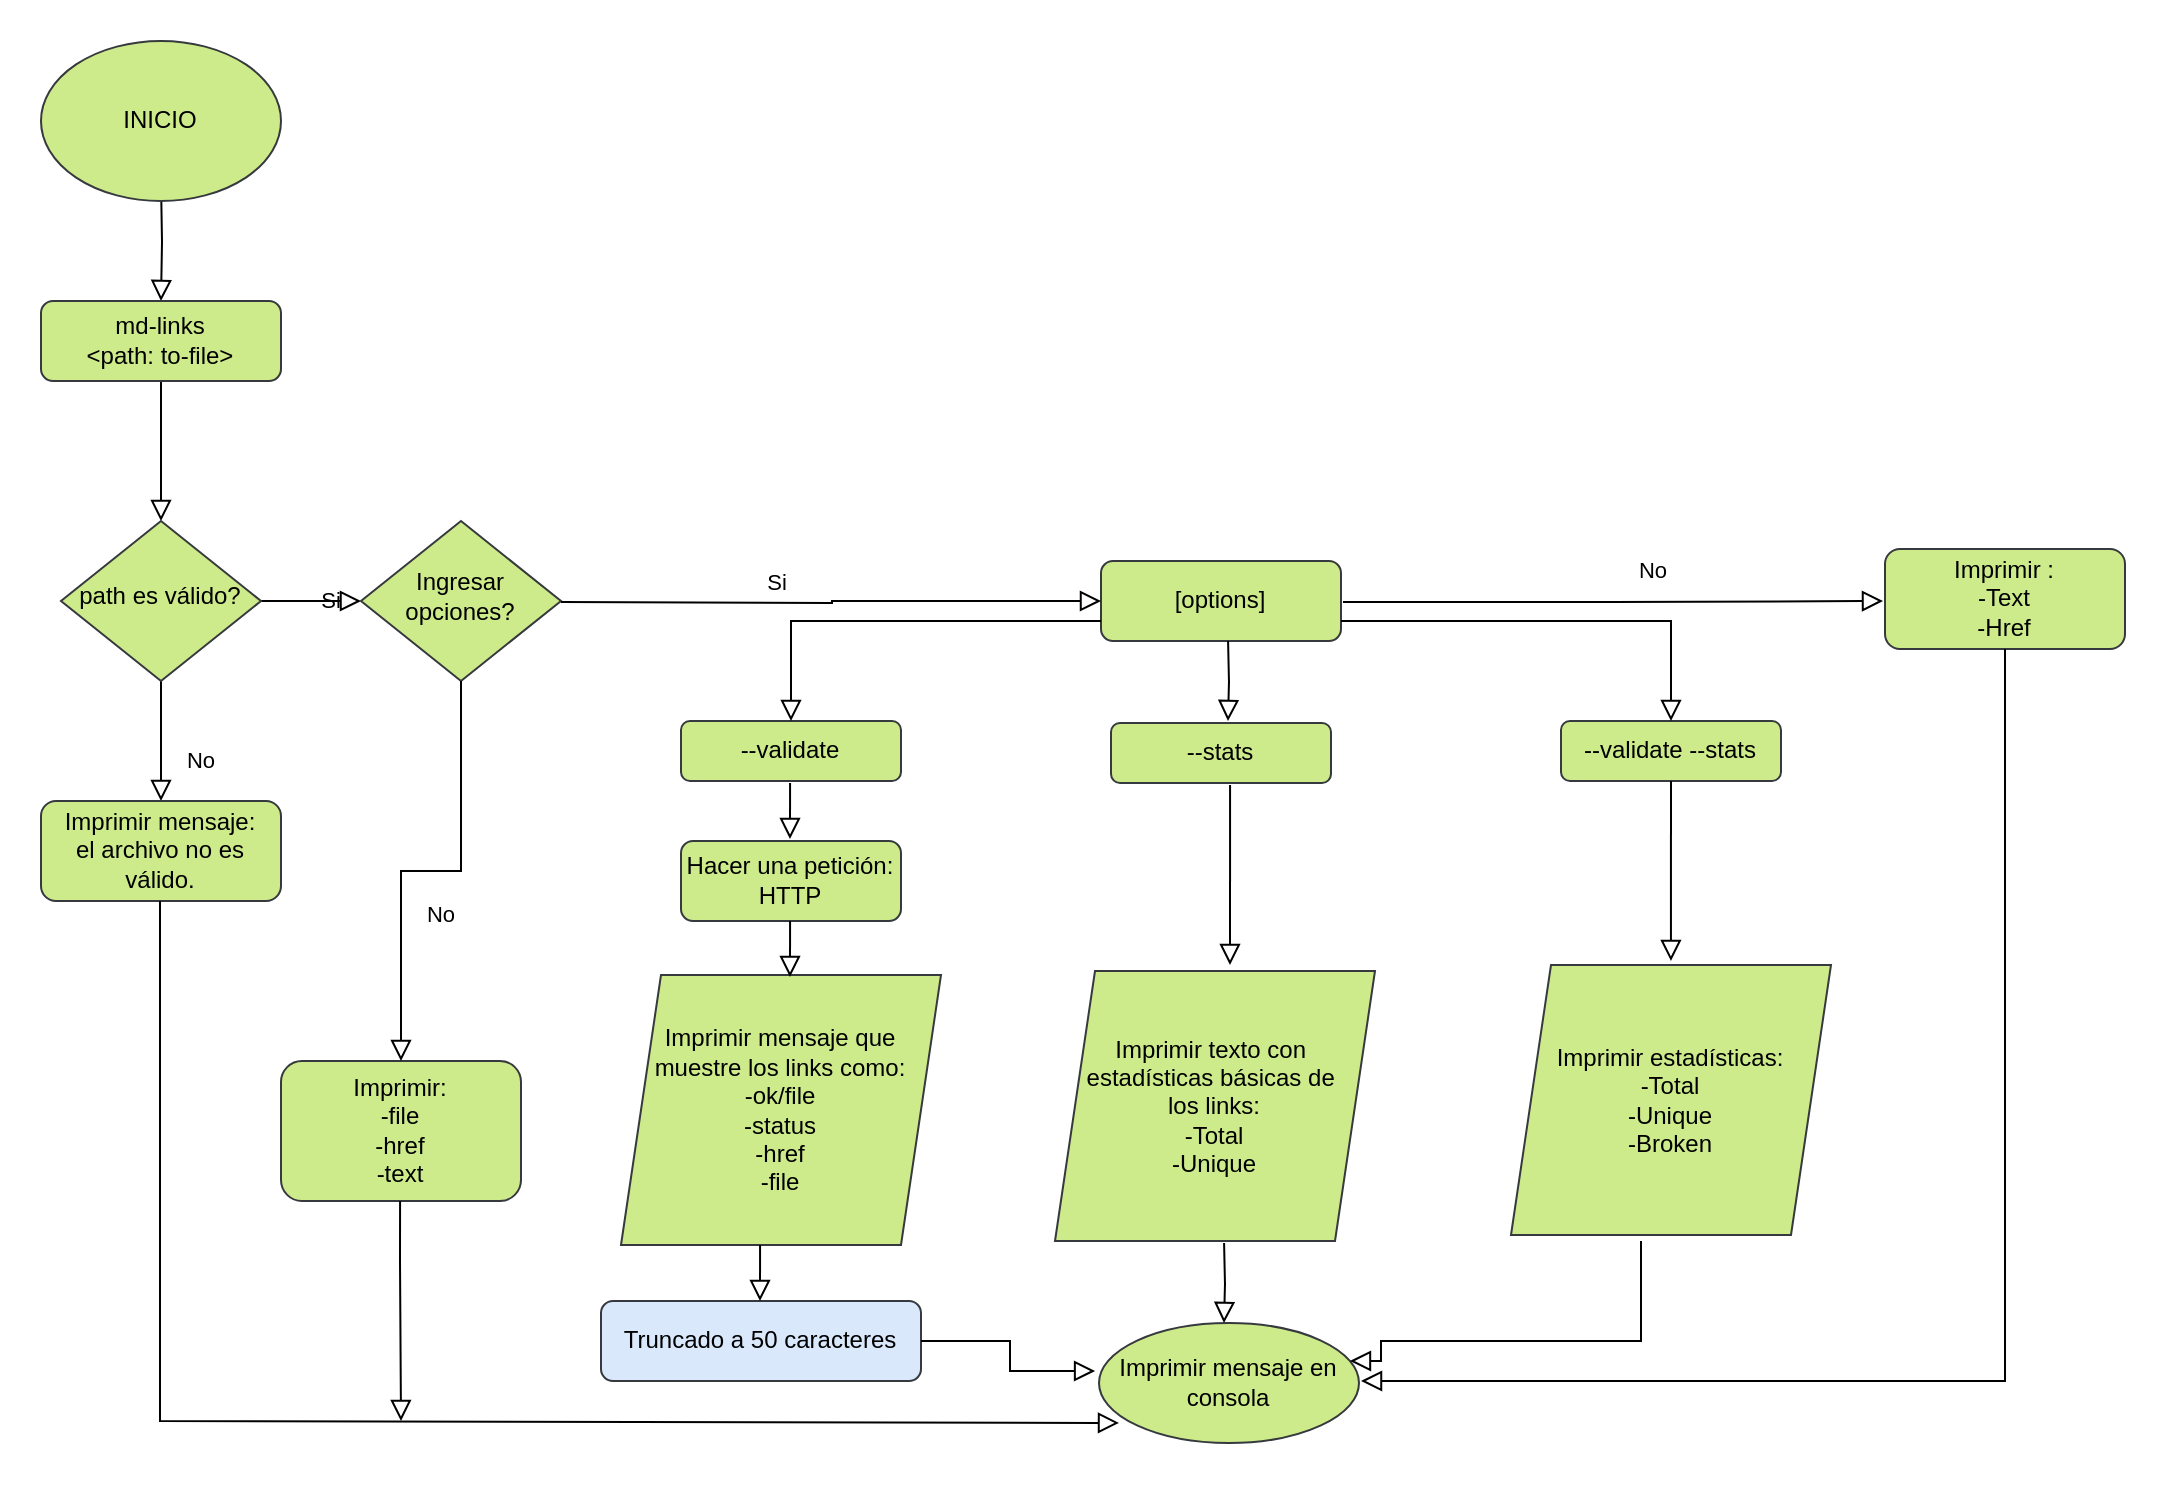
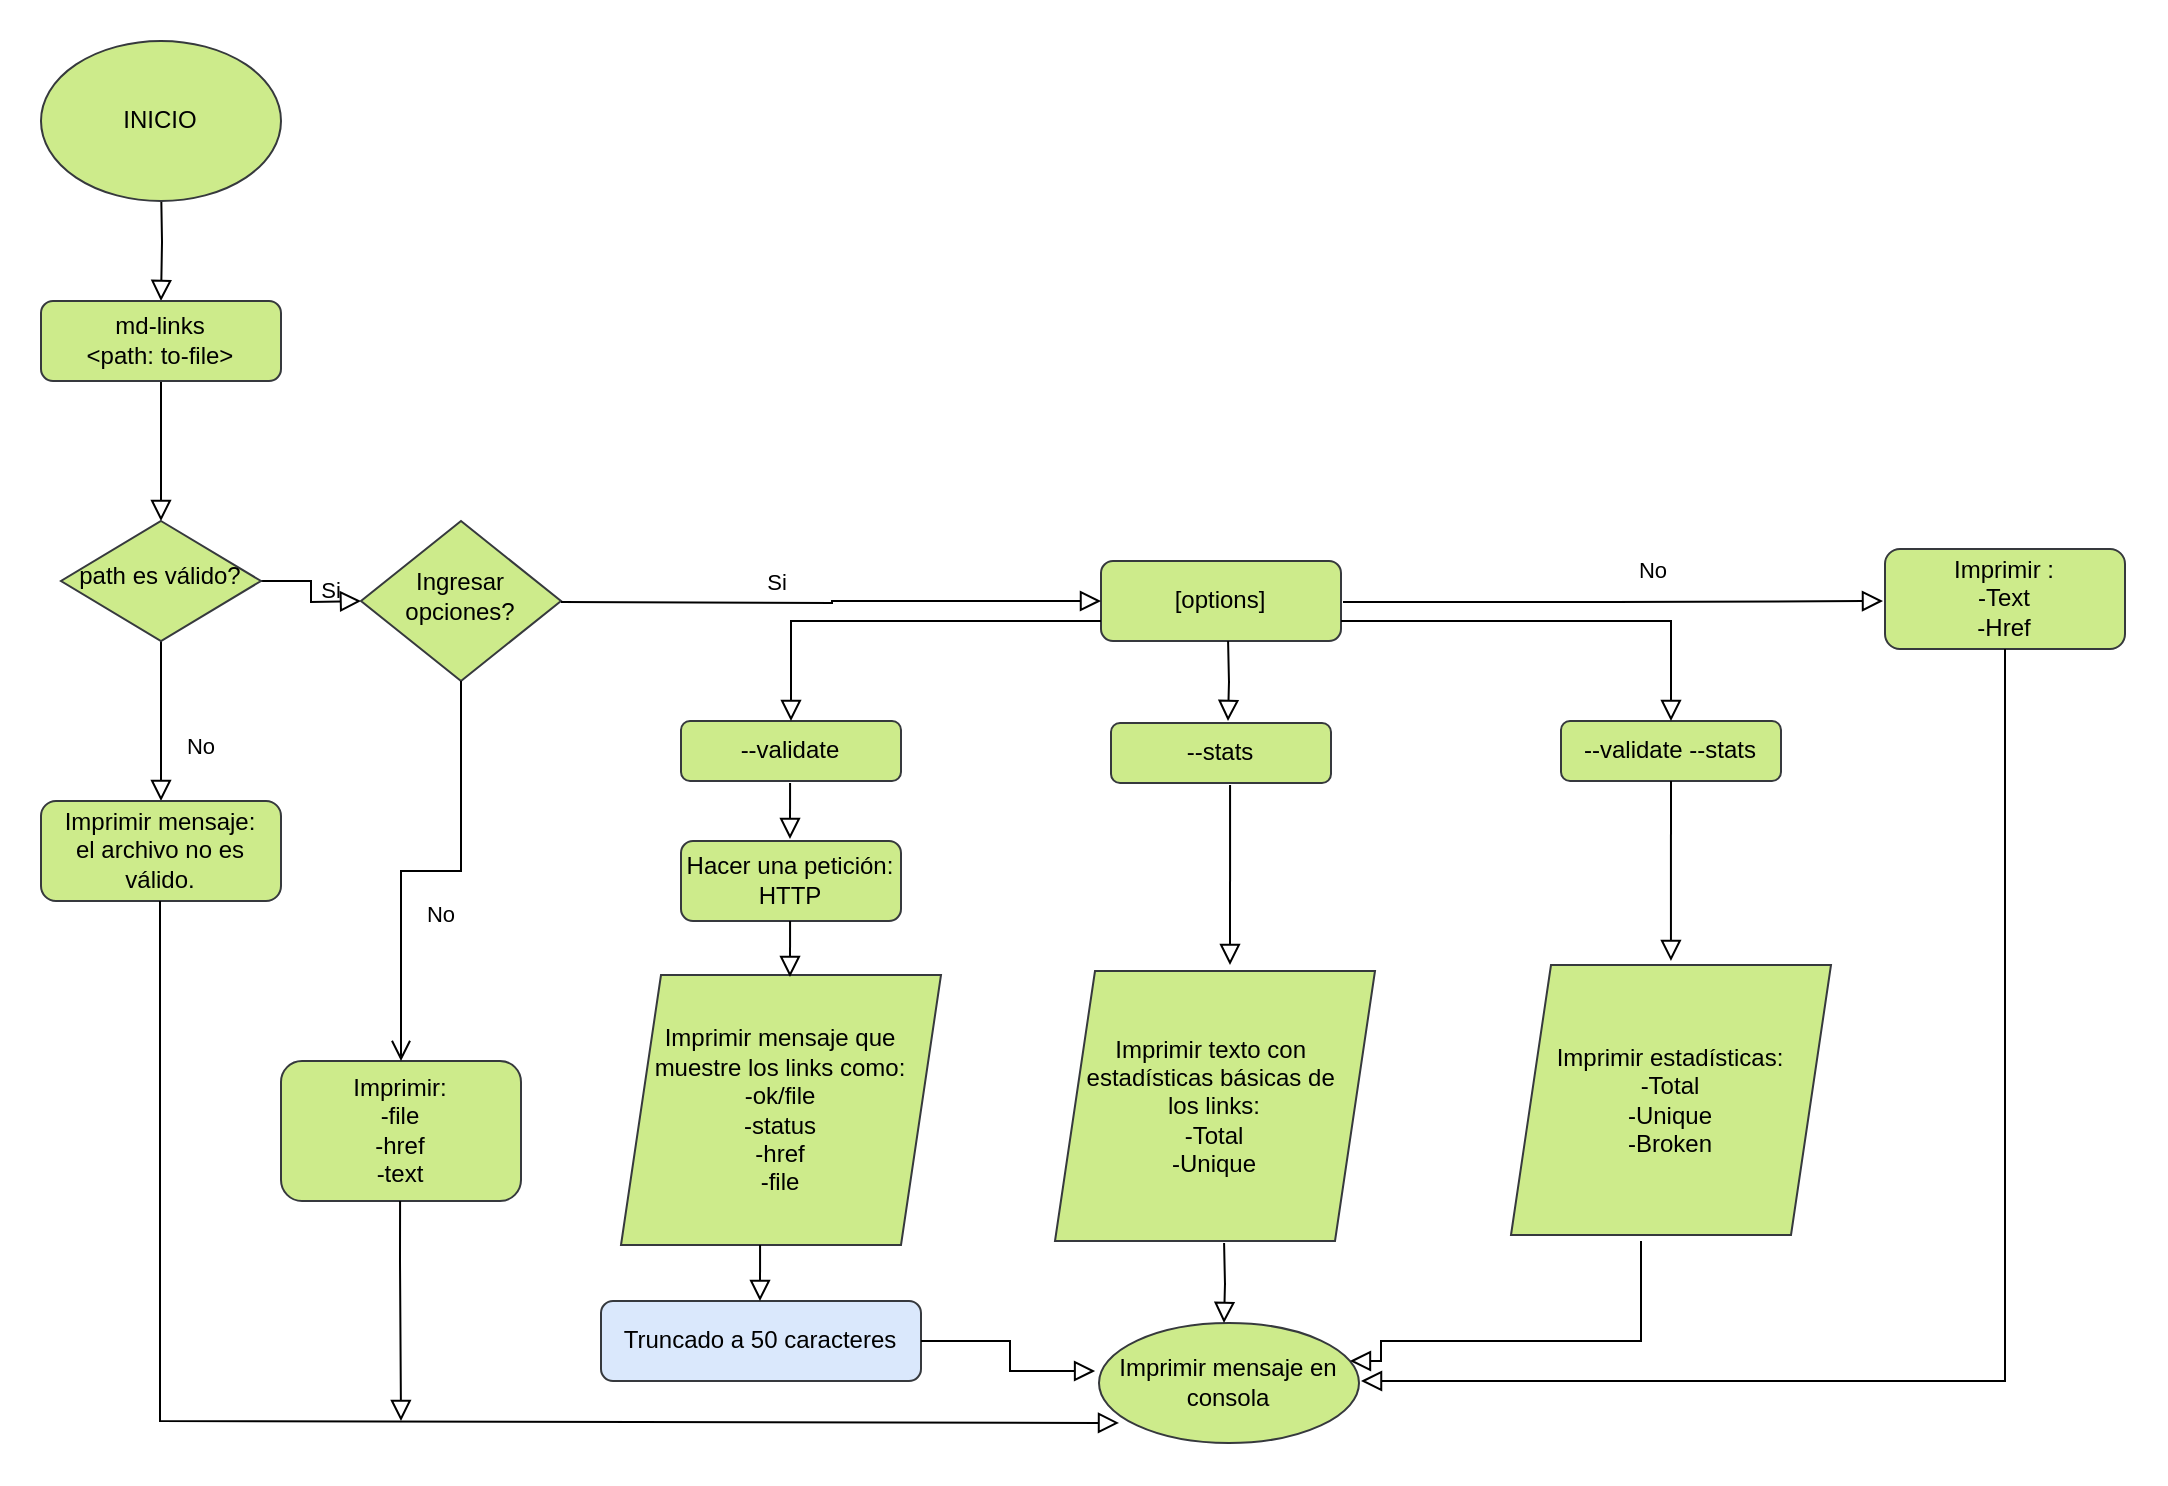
node "path es válido?": size 200x160 -> 200x120
edge "Ingresar opciones?" -> "Imprimir: -file -href -text": arrowhead block -> open
